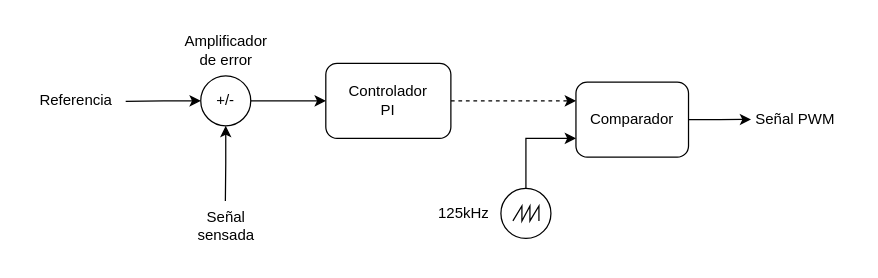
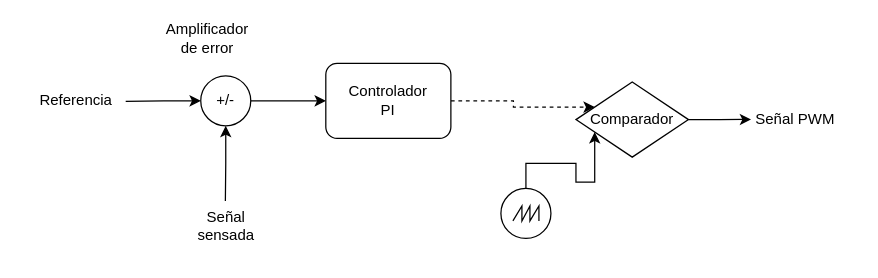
node "Amplificador de error": moved (226, 51) -> (207, 38)
node "Comparador": shape rounded rectangle -> diamond
node "125kHz": removed
